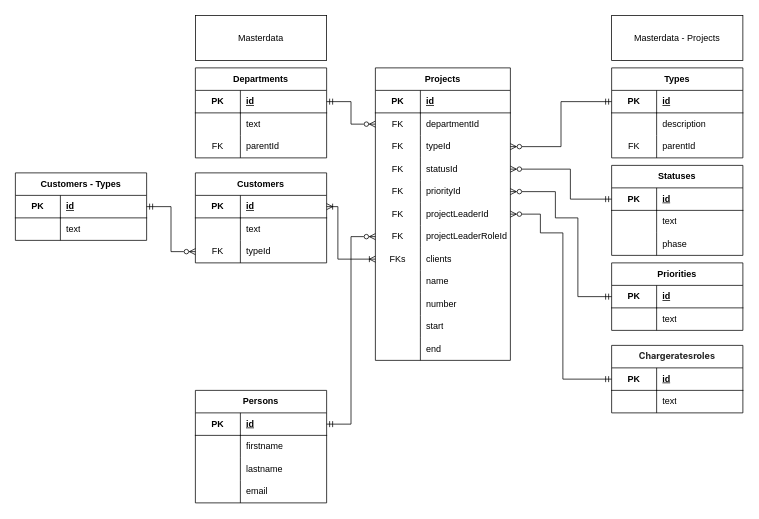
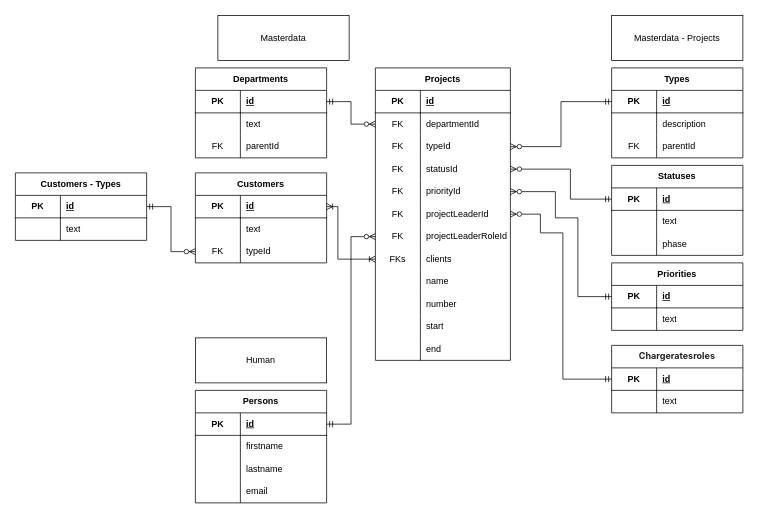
node "Masterdata": moved (261, 38) -> (284, 38)
node "Human": added
